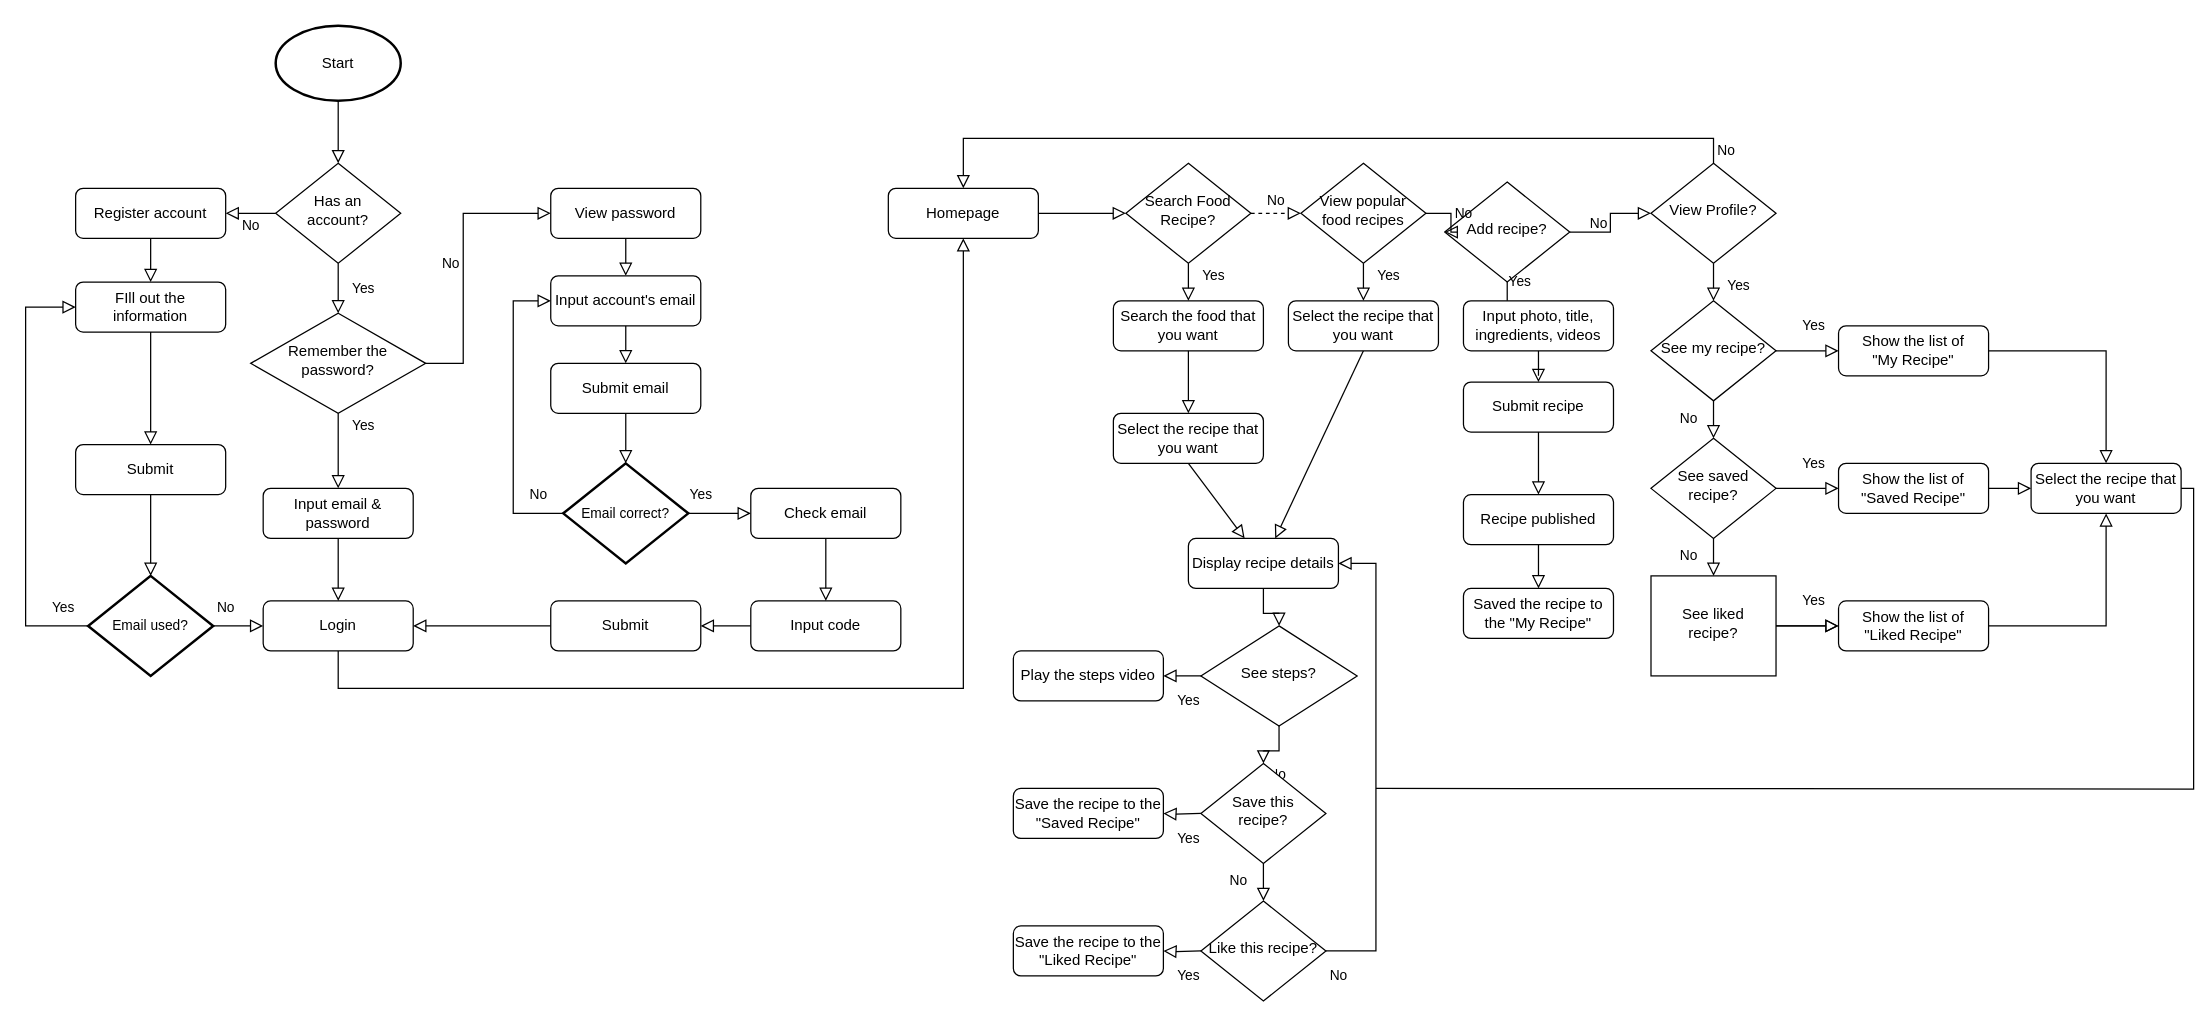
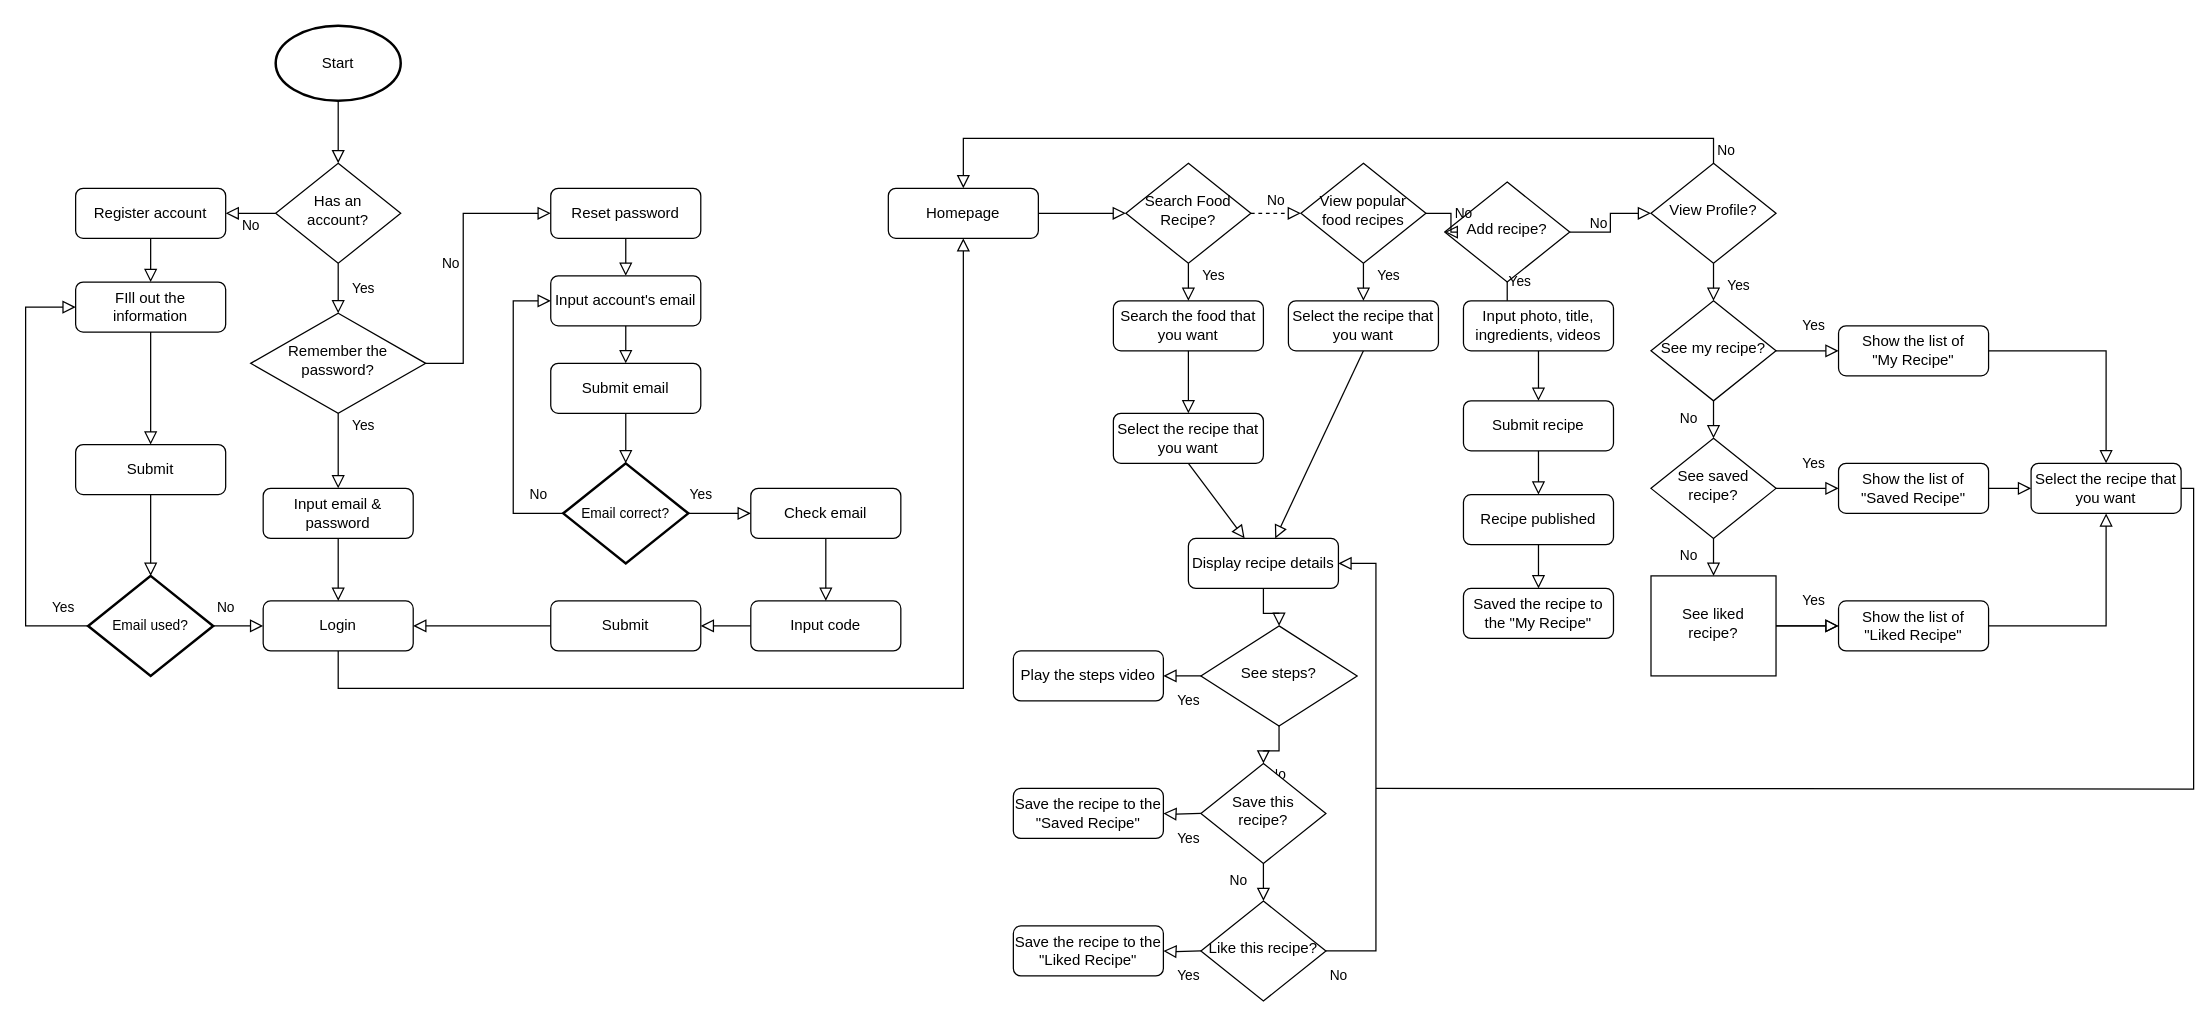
node "View password": label "View password" -> "Reset password"
node "Submit recipe": moved (1538, 407) -> (1538, 426)
